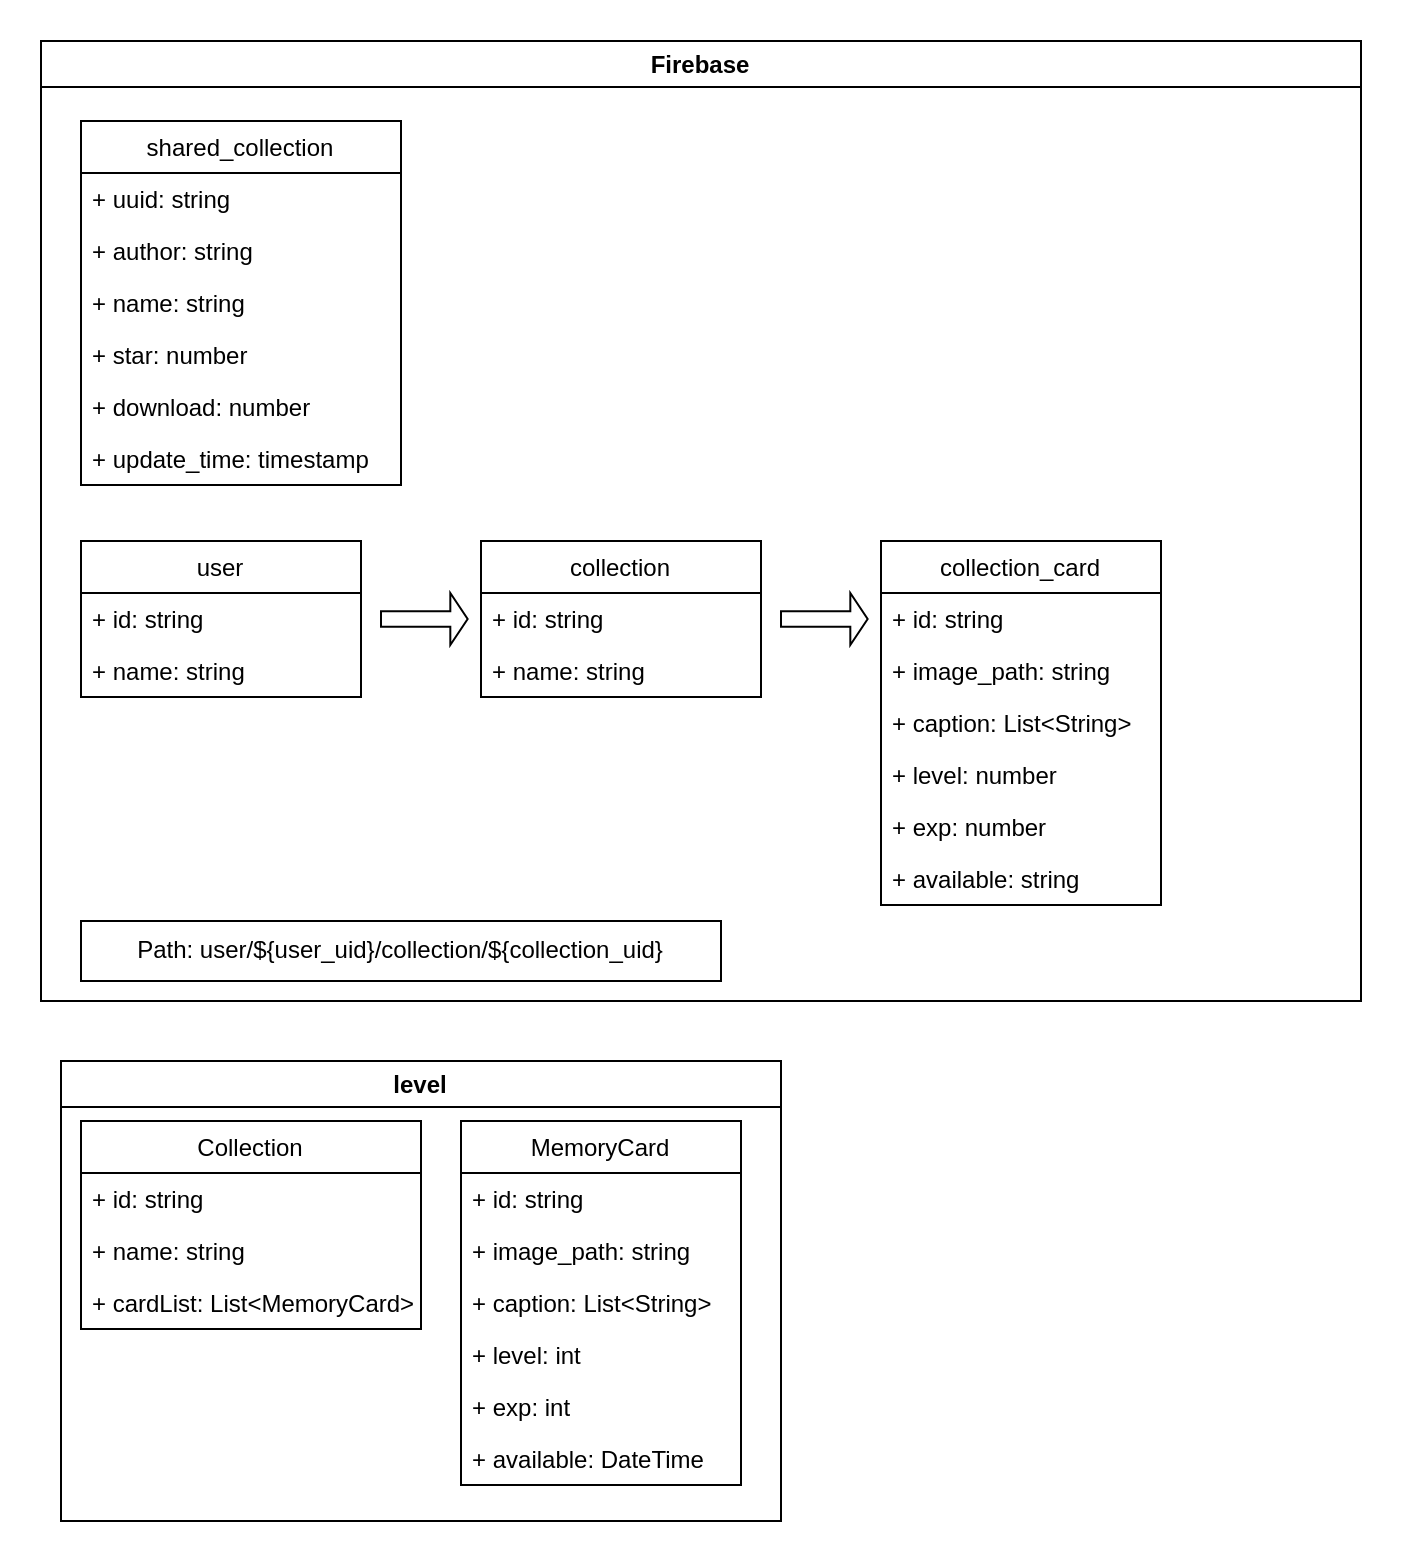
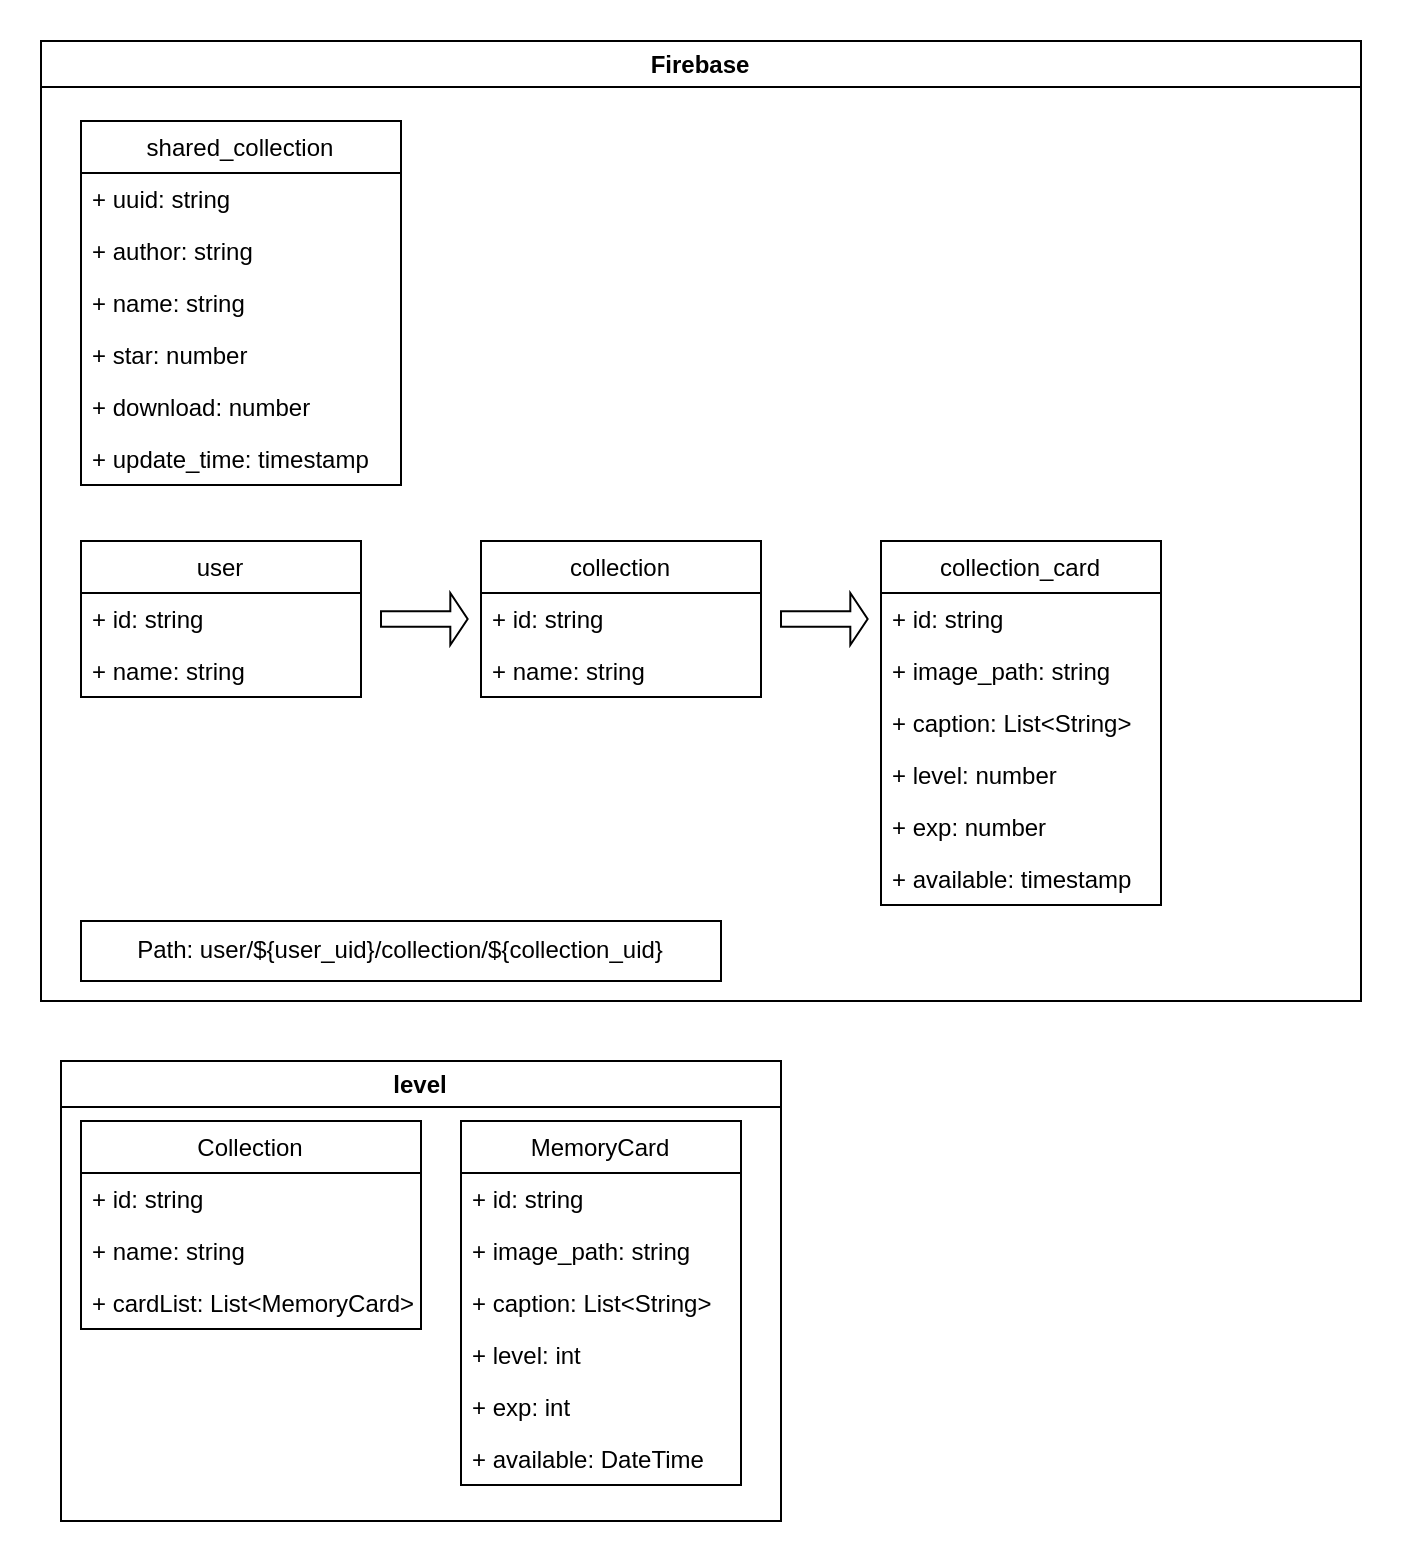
node "+ available: string": label "+ available: string" -> "+ available: timestamp"
